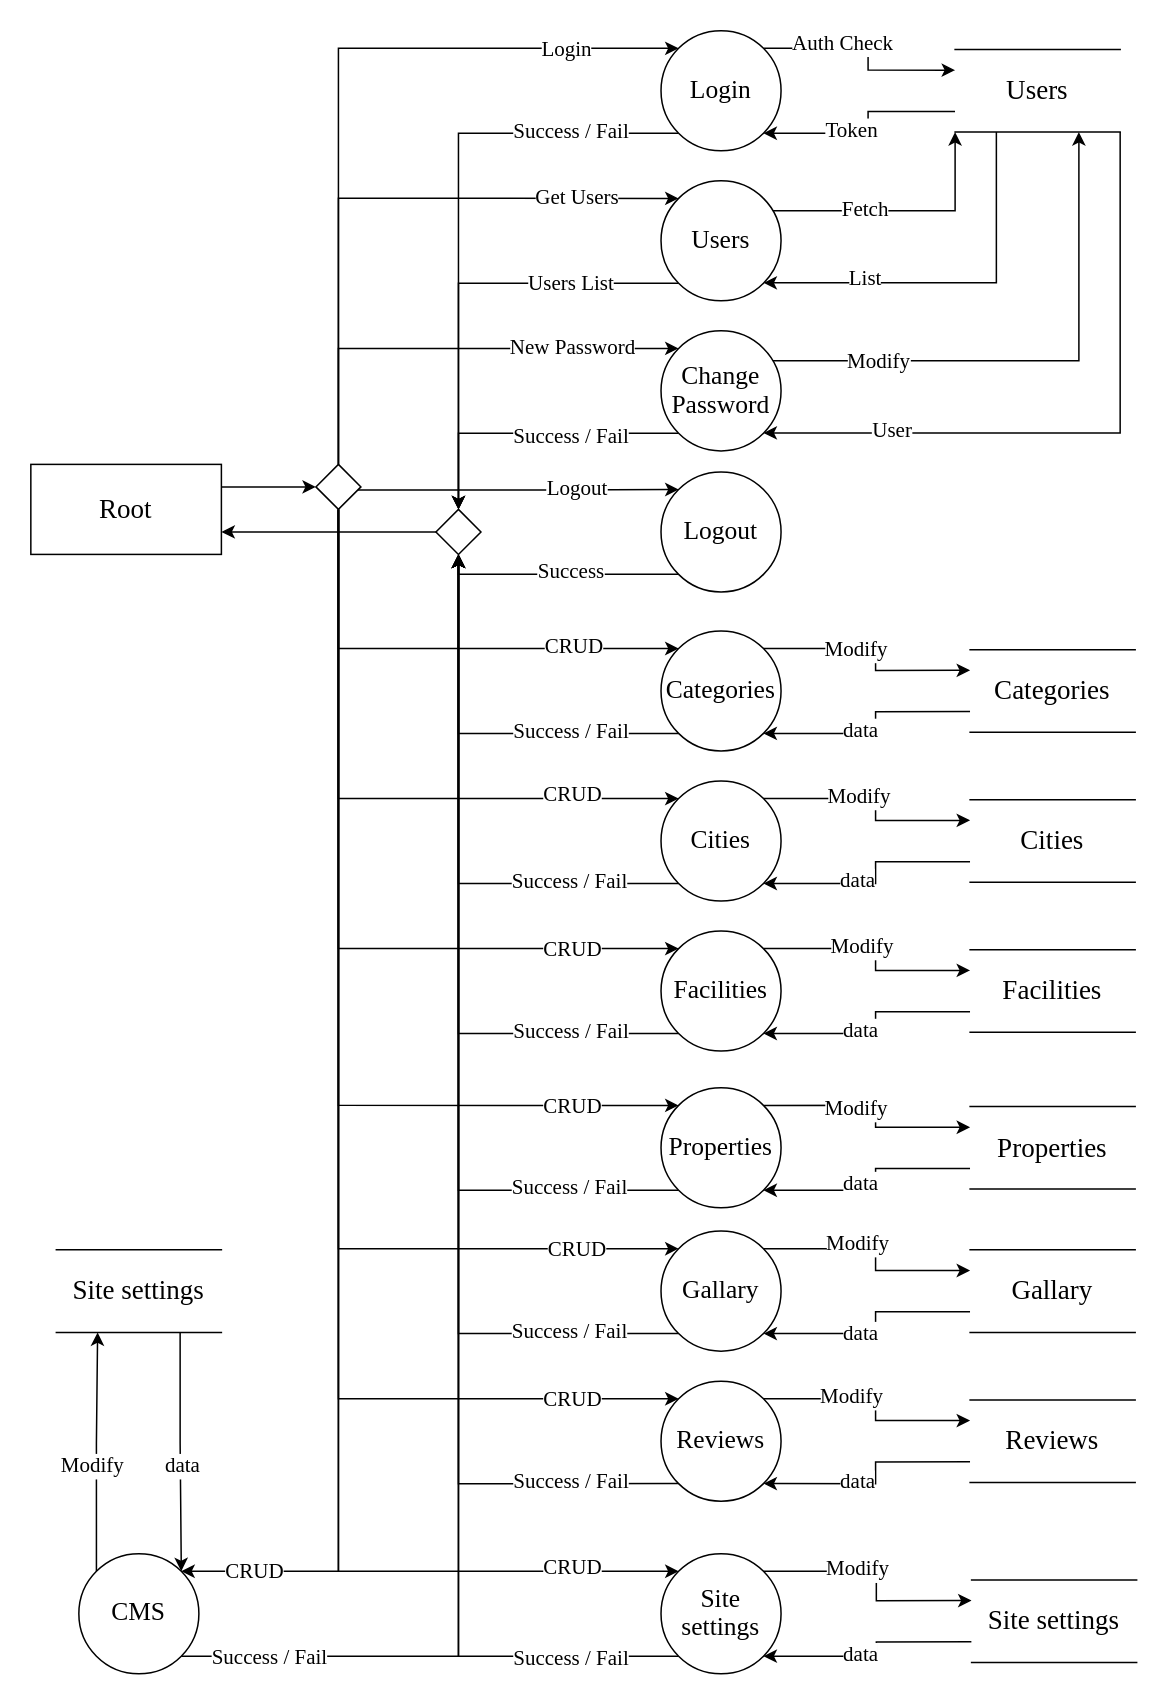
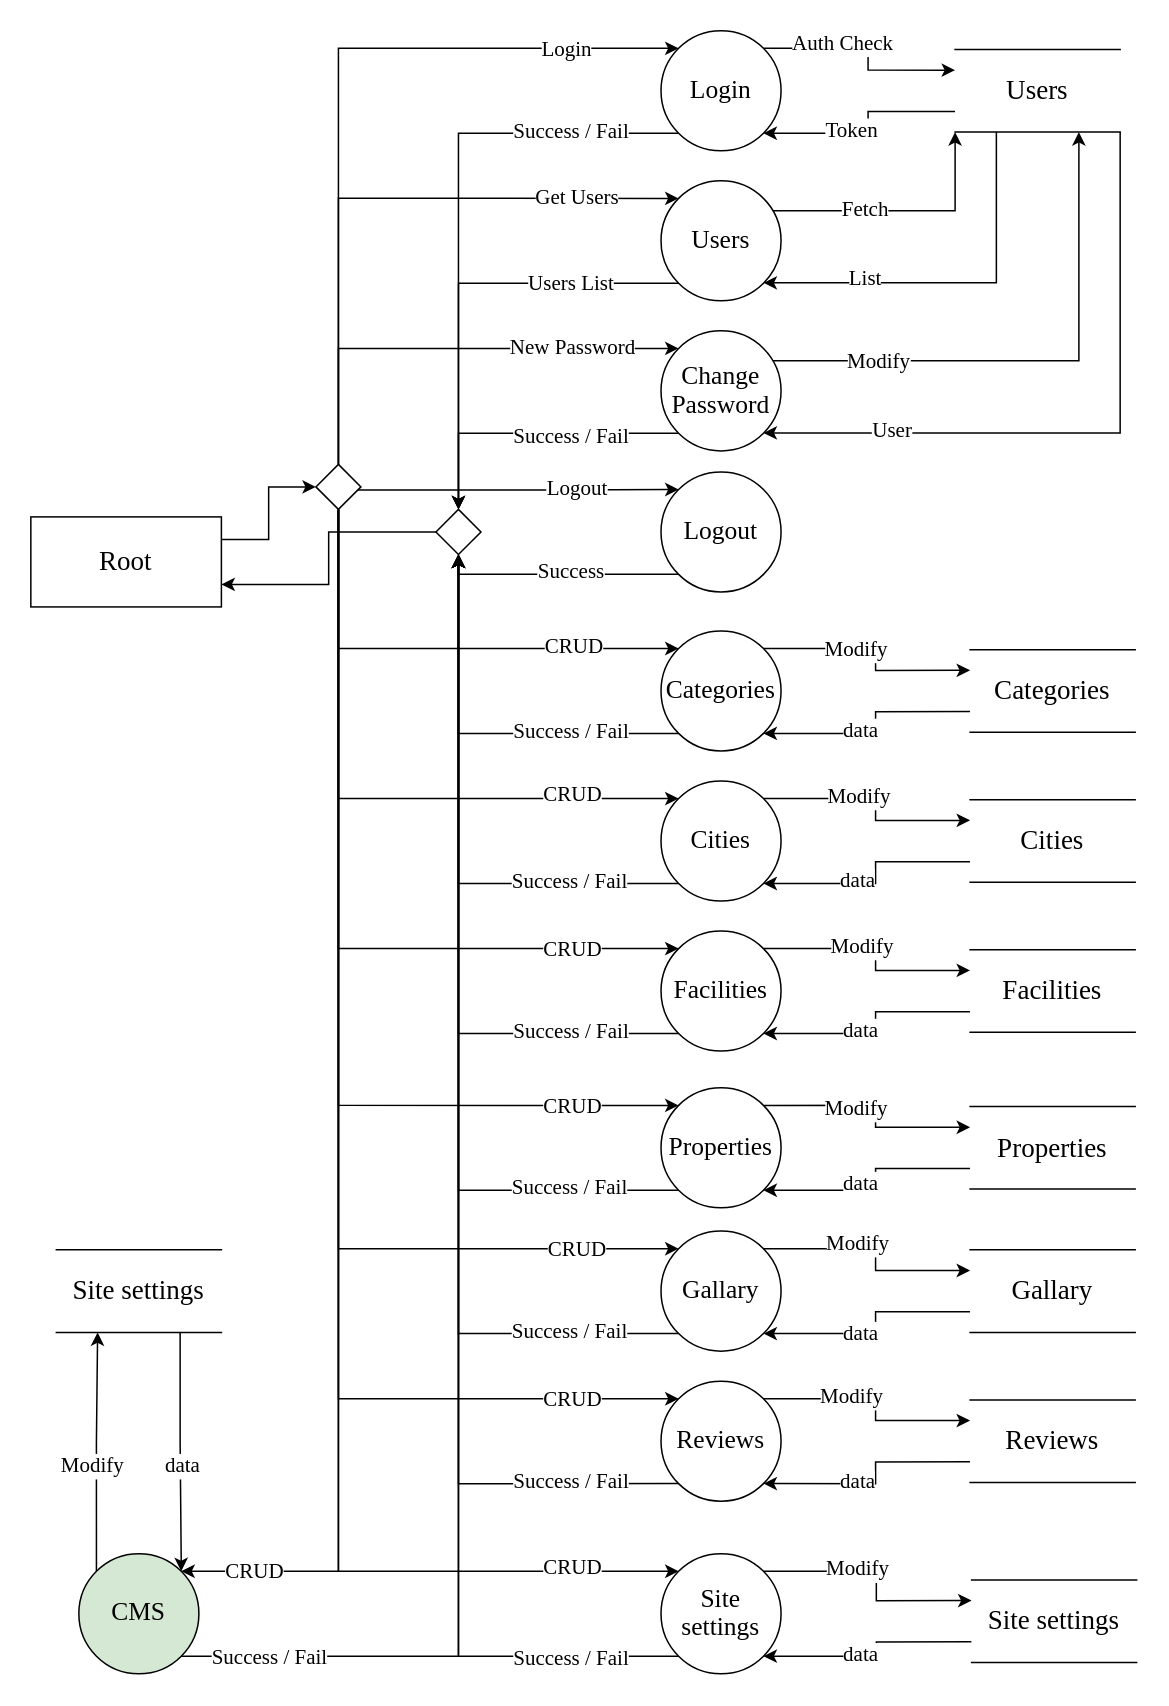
node "Root": moved (126, 509) -> (126, 562)
node "CMS": fillcolor #ffffff -> #d5e8d4
